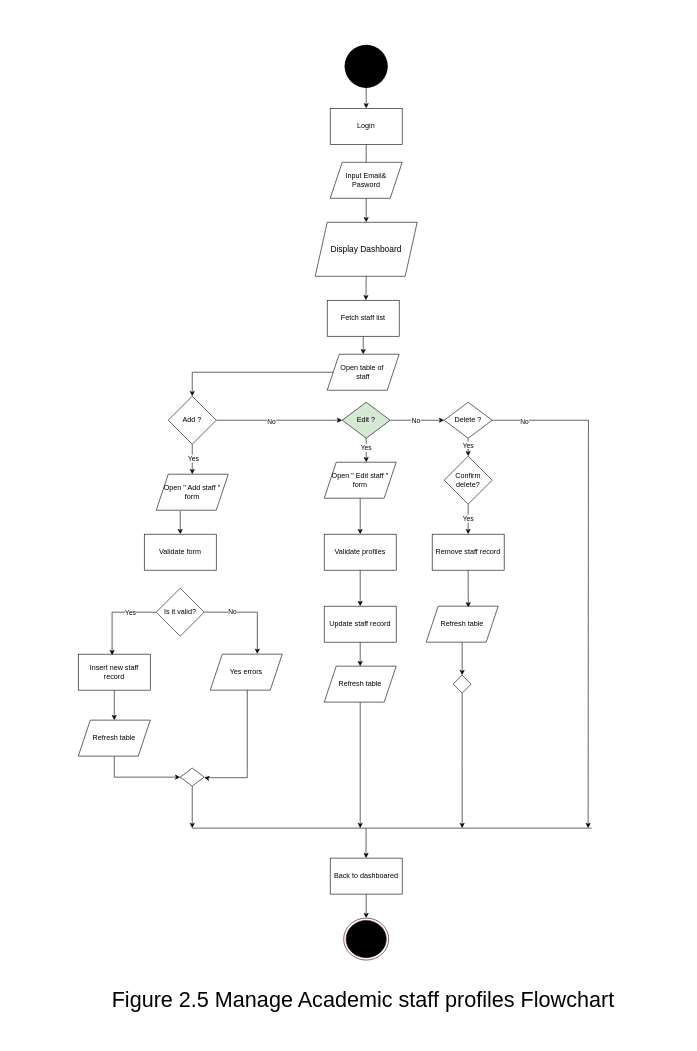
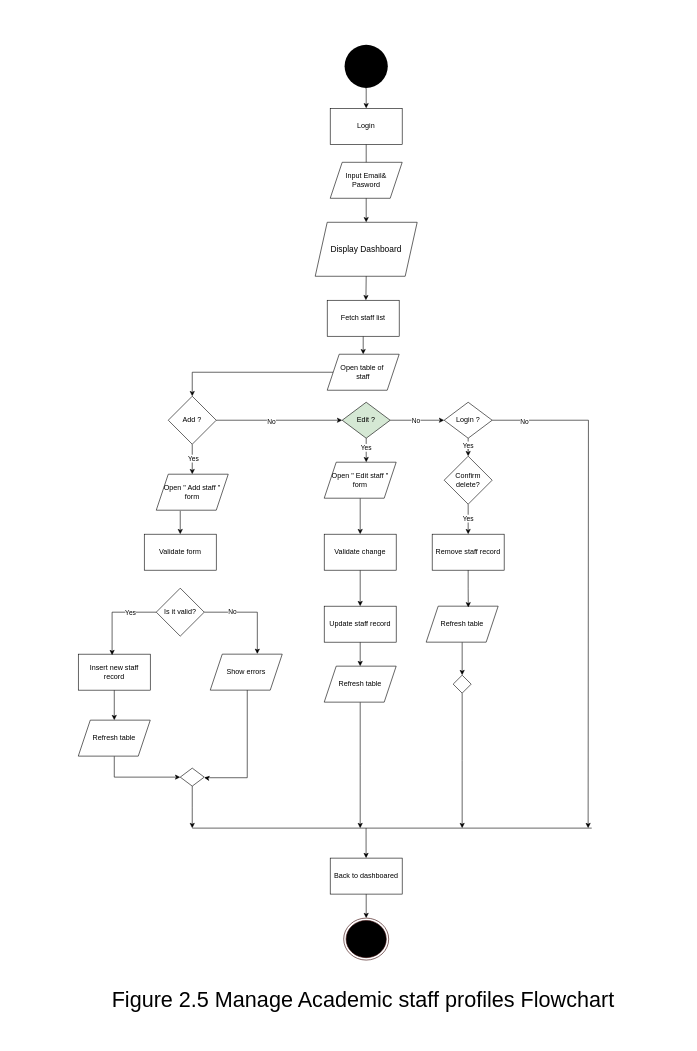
node "Delete ?": label "Delete ?" -> "Login ?"
node "Validate profiles": label "Validate profiles" -> "Validate change"
node "Yes errors": label "Yes errors" -> "Show errors"
